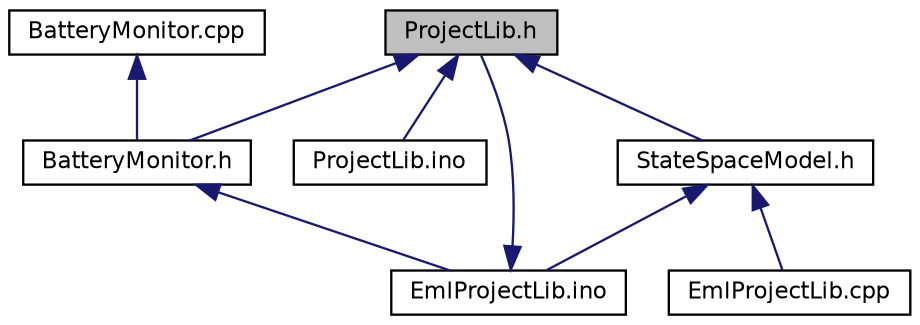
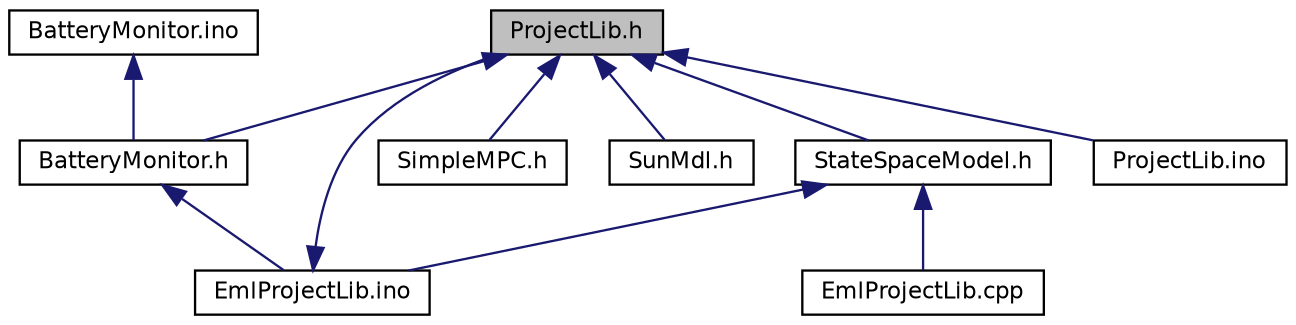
node "BatteryMonitor.cpp": label "BatteryMonitor.cpp" -> "BatteryMonitor.ino"
node "SimpleMPC.h": added
node "SunMdl.h": added
